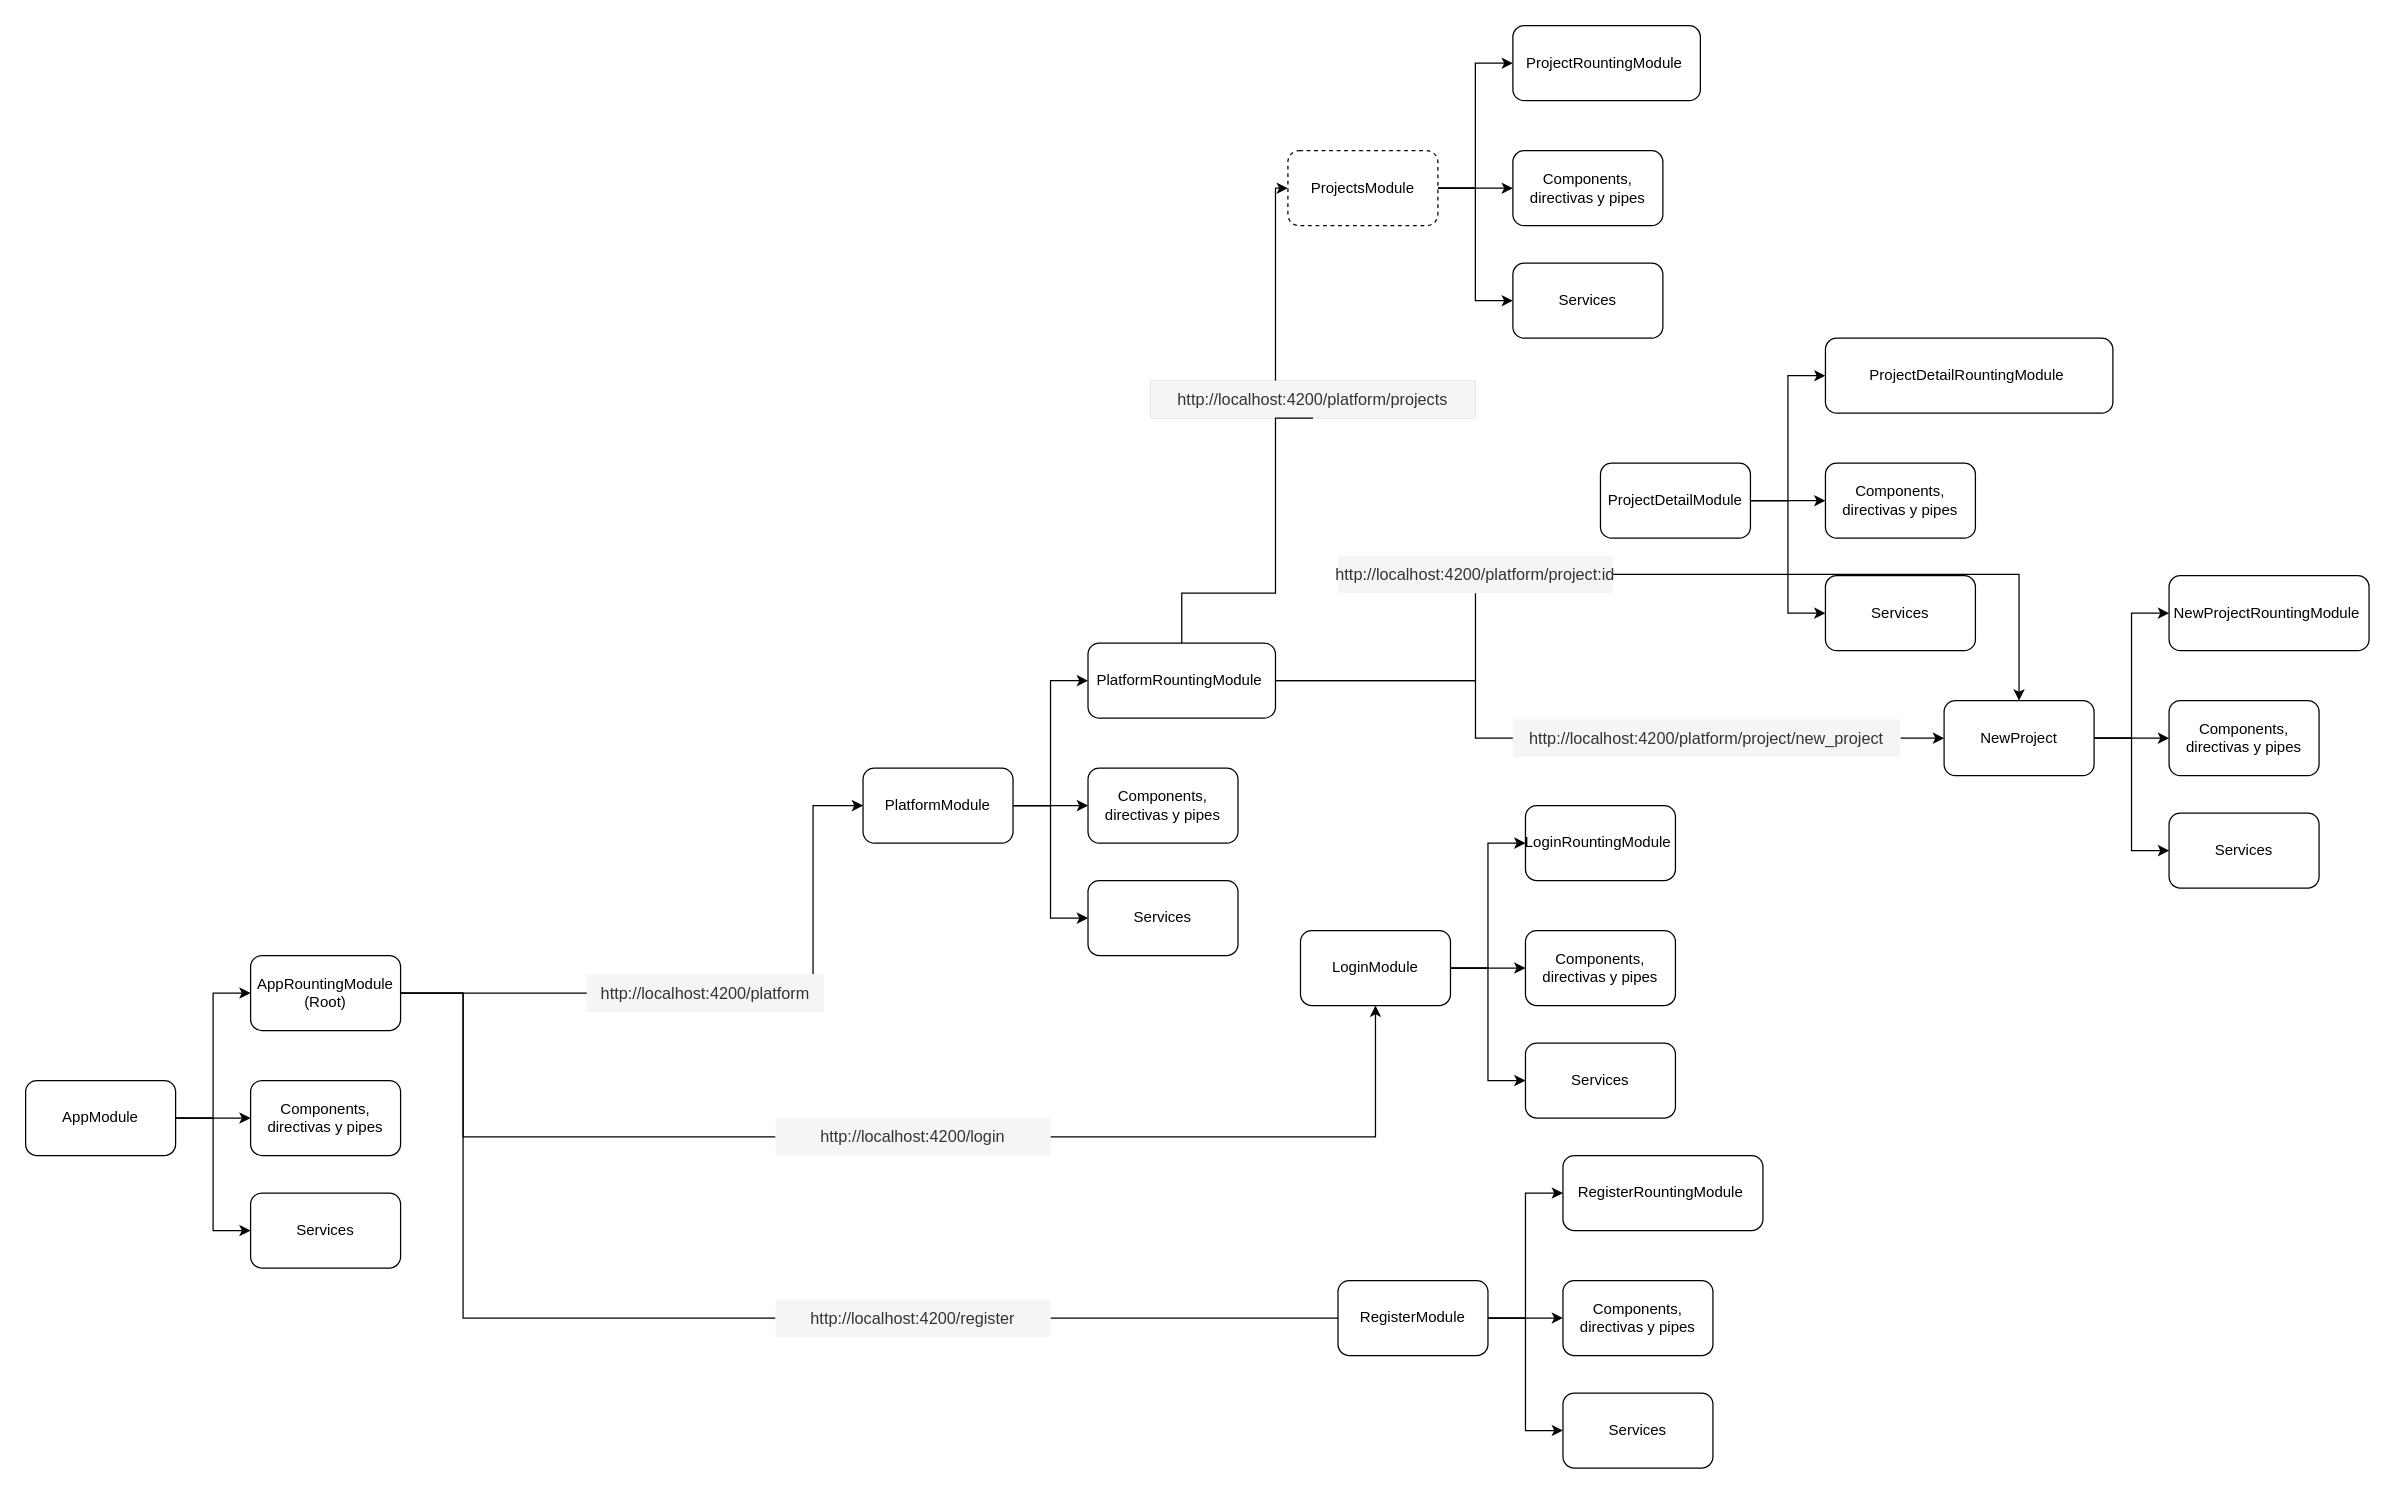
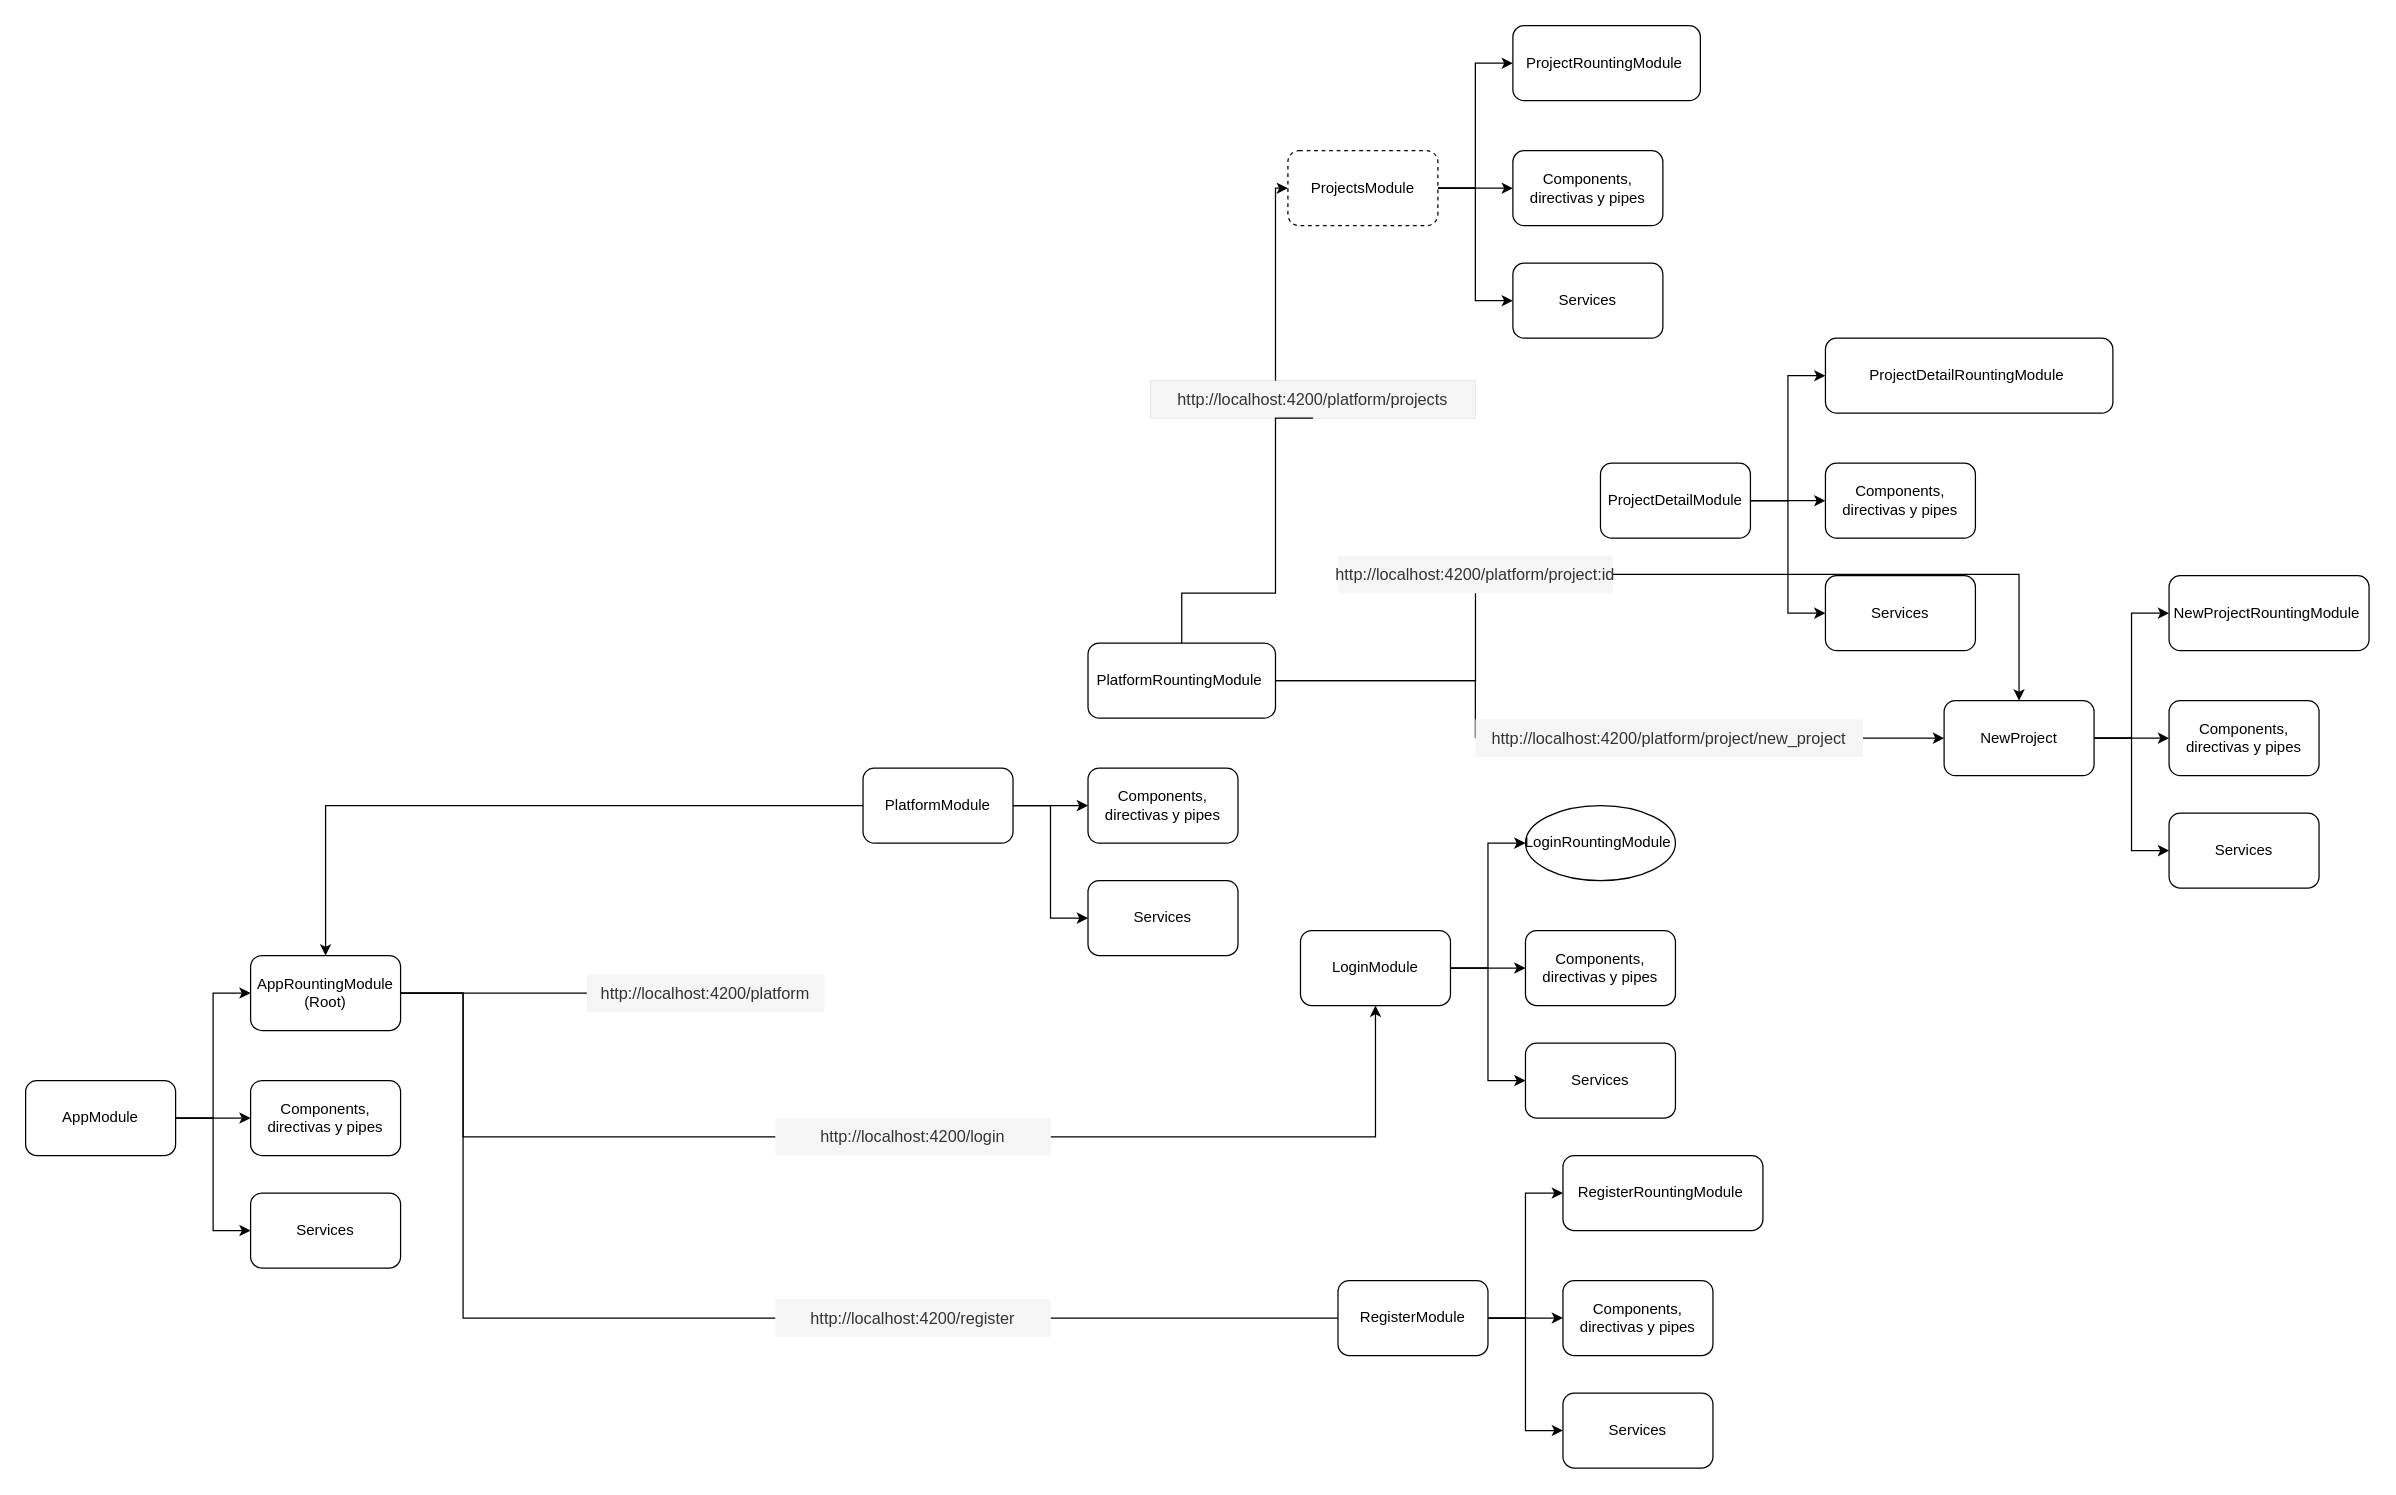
edge "PlatformModule" -> "PlatformRountingModule": now "PlatformModule" -> "AppRountingModule (Root)"
node "http://localhost:4200/platform/project/new_project": moved (1707, 738) -> (1669, 738)
node "LoginRountingModule": shape rounded rectangle -> ellipse
edge "http://localhost:4200/platform" -> "PlatformModule": removed
